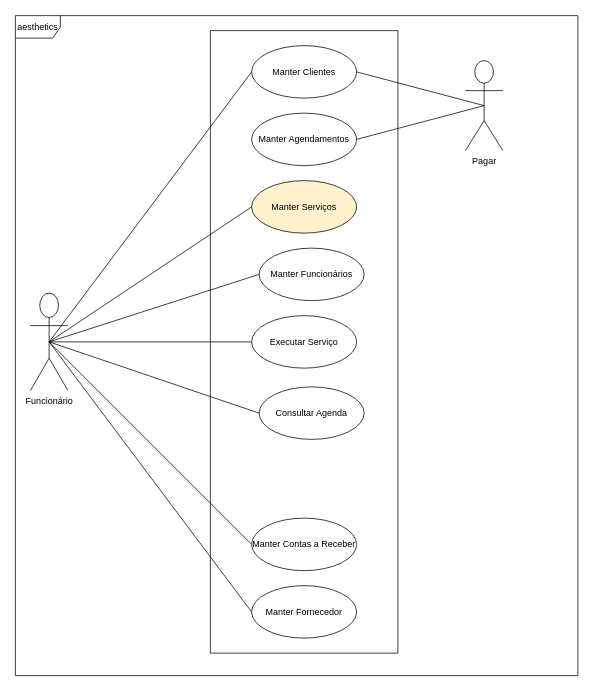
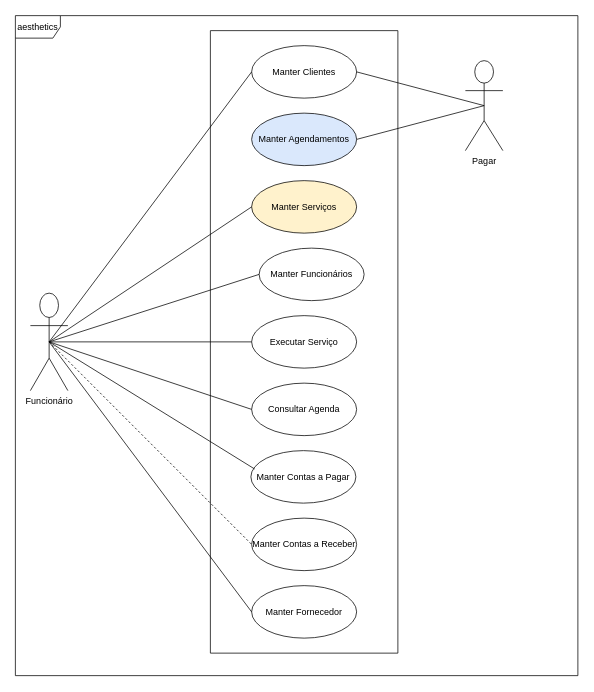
node "Manter Agendamentos": fillcolor #ffffff -> #dae8fc
edge "Funcionário" -- "Manter Contas a Pagar": added
node "Consultar Agenda": moved (312, 413) -> (304, 409)
edge "Funcionário" -- "Manter Contas a Receber": style solid -> dashed
node "Manter Contas a Pagar": added
